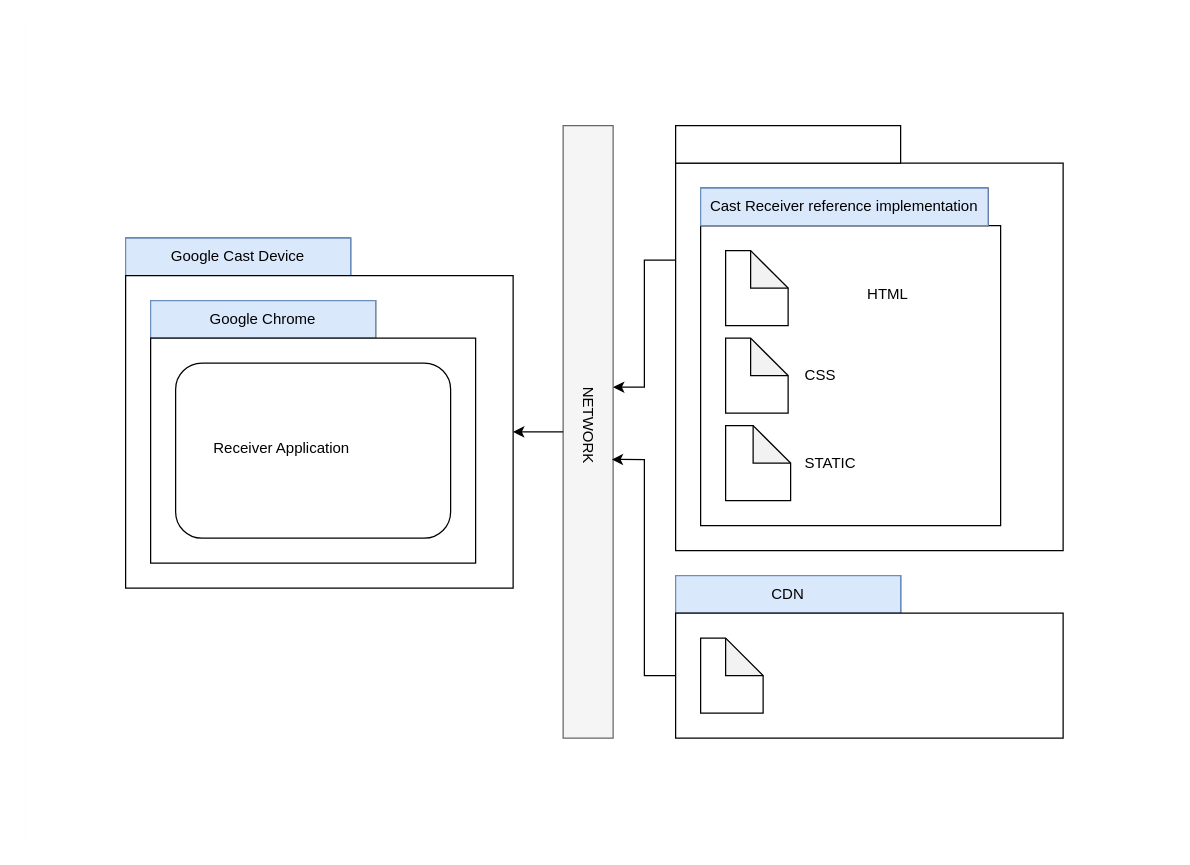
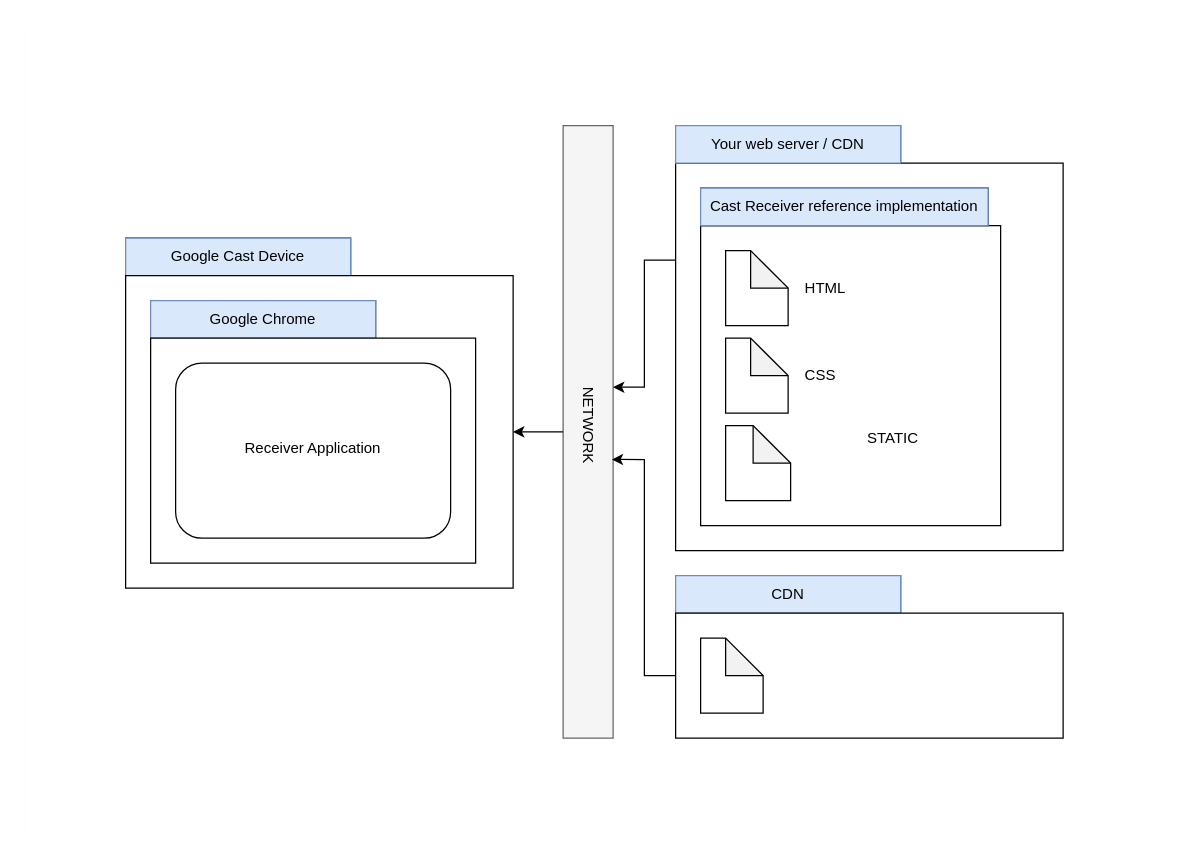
node "Your web server / CDN": added
node "HTML": moved (888, 294) -> (826, 288)
node "Receiver Application": moved (282, 448) -> (313, 448)
node "STATIC": moved (831, 463) -> (893, 438)
